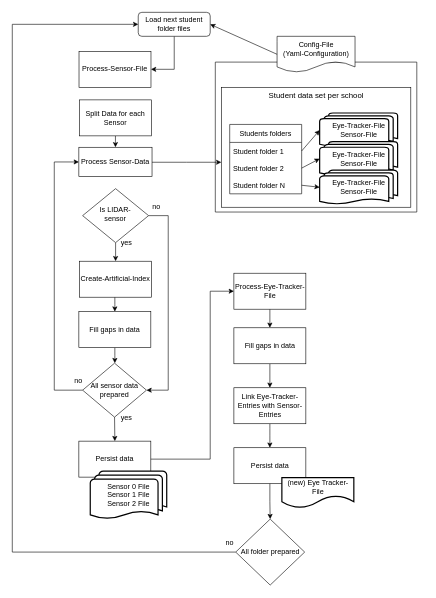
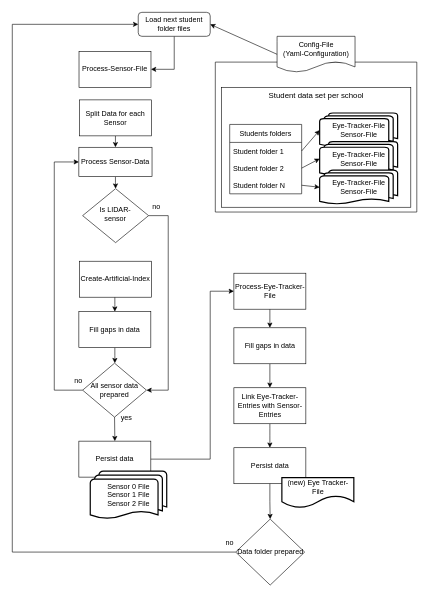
edge "Process Sensor-Data" -> "Student data set per school": now "Process Sensor-Data" -> "Is LIDAR- sensor"
edge "Is LIDAR- sensor" -> "Create-Artificial-Index": removed, label "yes"
node "All folder prepared": label "All folder prepared" -> "Data folder prepared"
